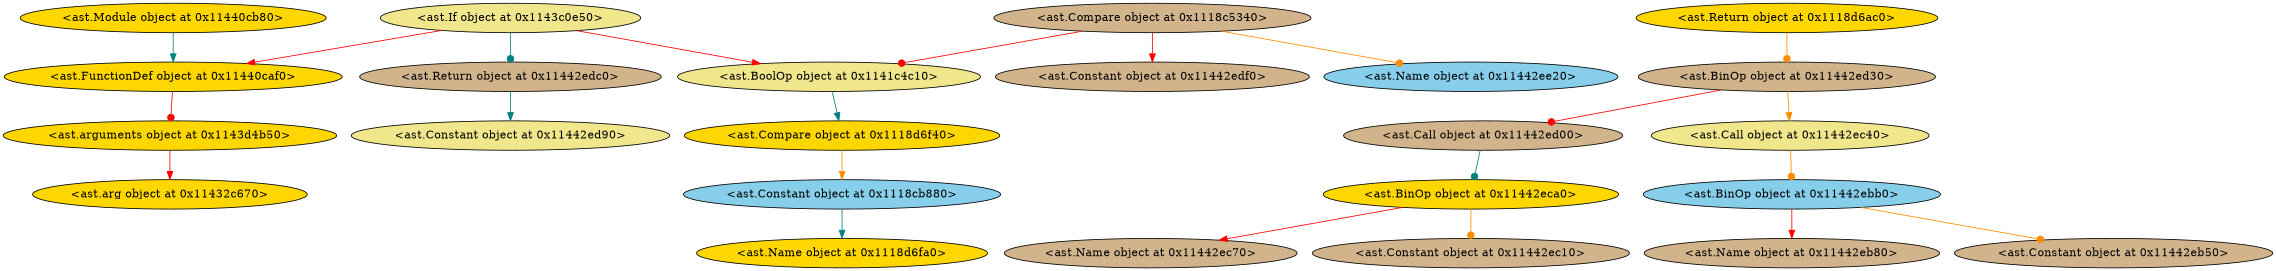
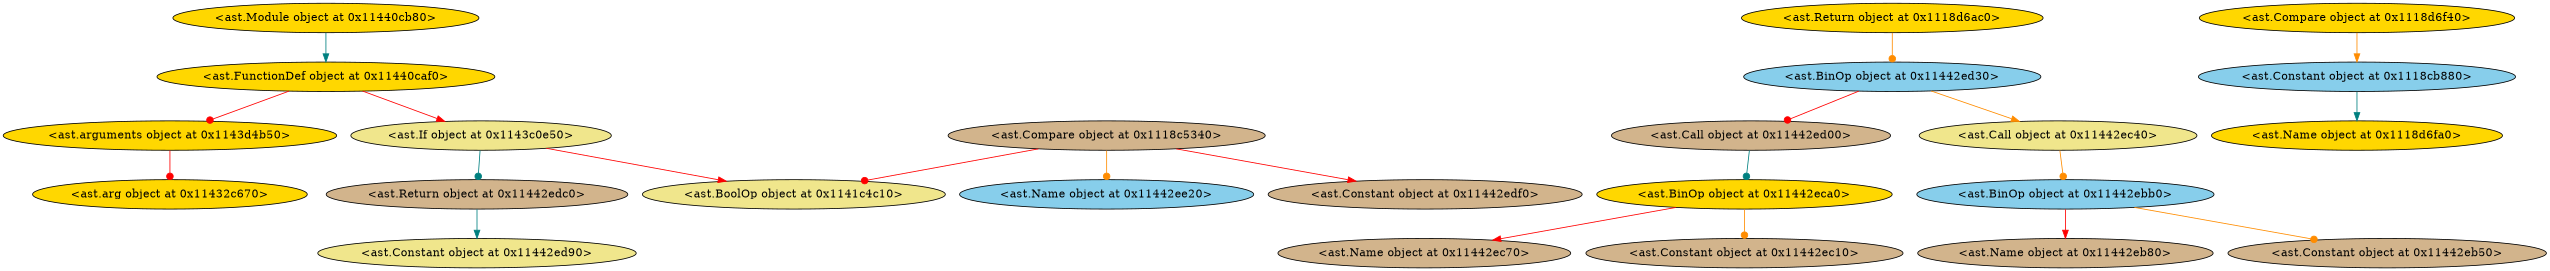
edge "<ast.If object at 0x1143c0e50>" -> "<ast.FunctionDef object at 0x11440caf0>": reversed
node "<ast.BinOp object at 0x11442ed30>": fillcolor tan -> skyblue
edge "<ast.BoolOp object at 0x1141c4c10>" -> "<ast.Compare object at 0x1118d6f40>": removed
edge "<ast.arguments object at 0x1143d4b50>" -> "<ast.arg object at 0x11432c670>": arrowhead normal -> dot
